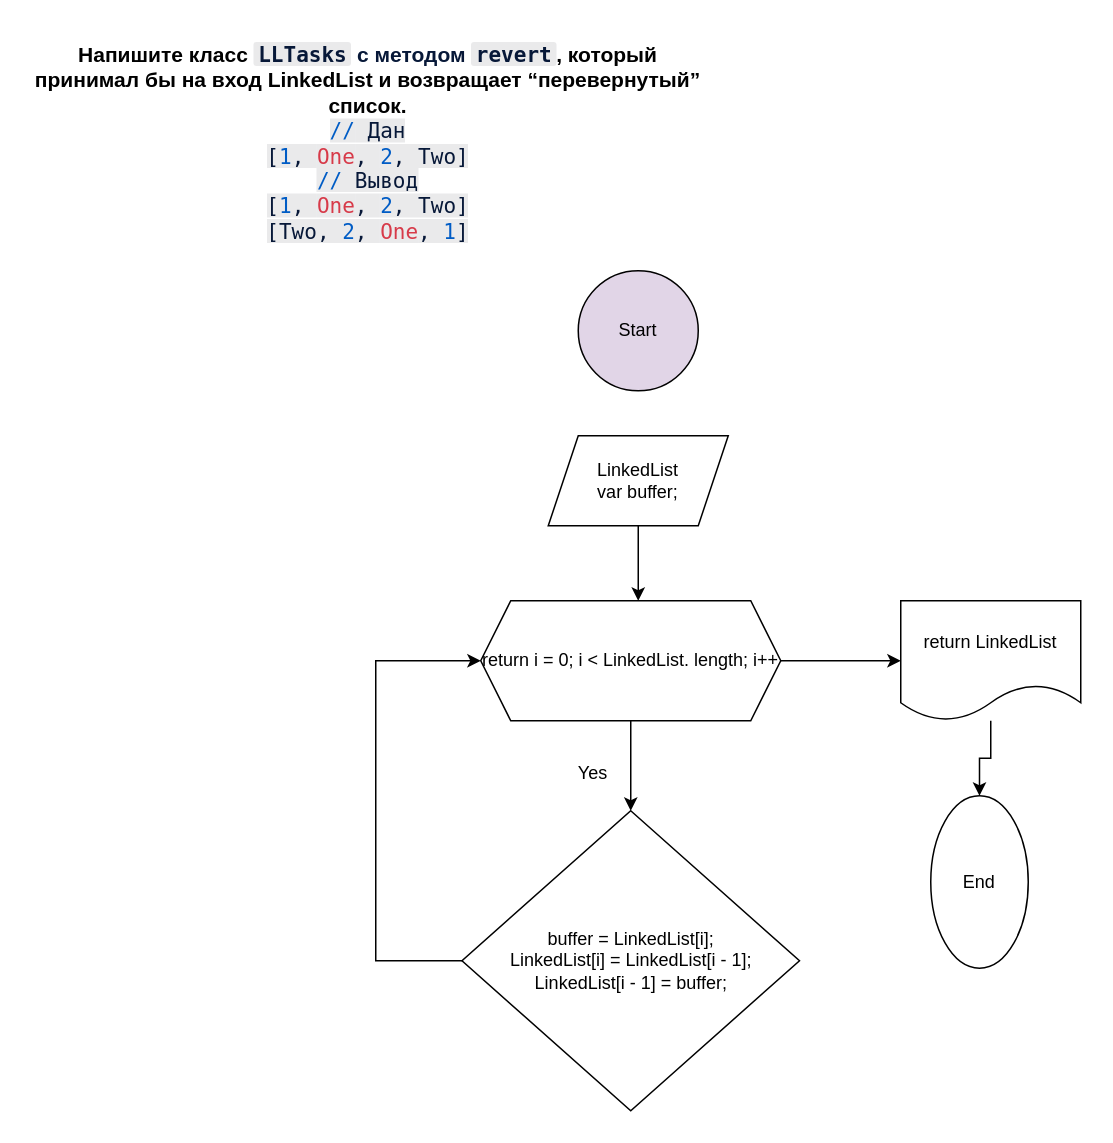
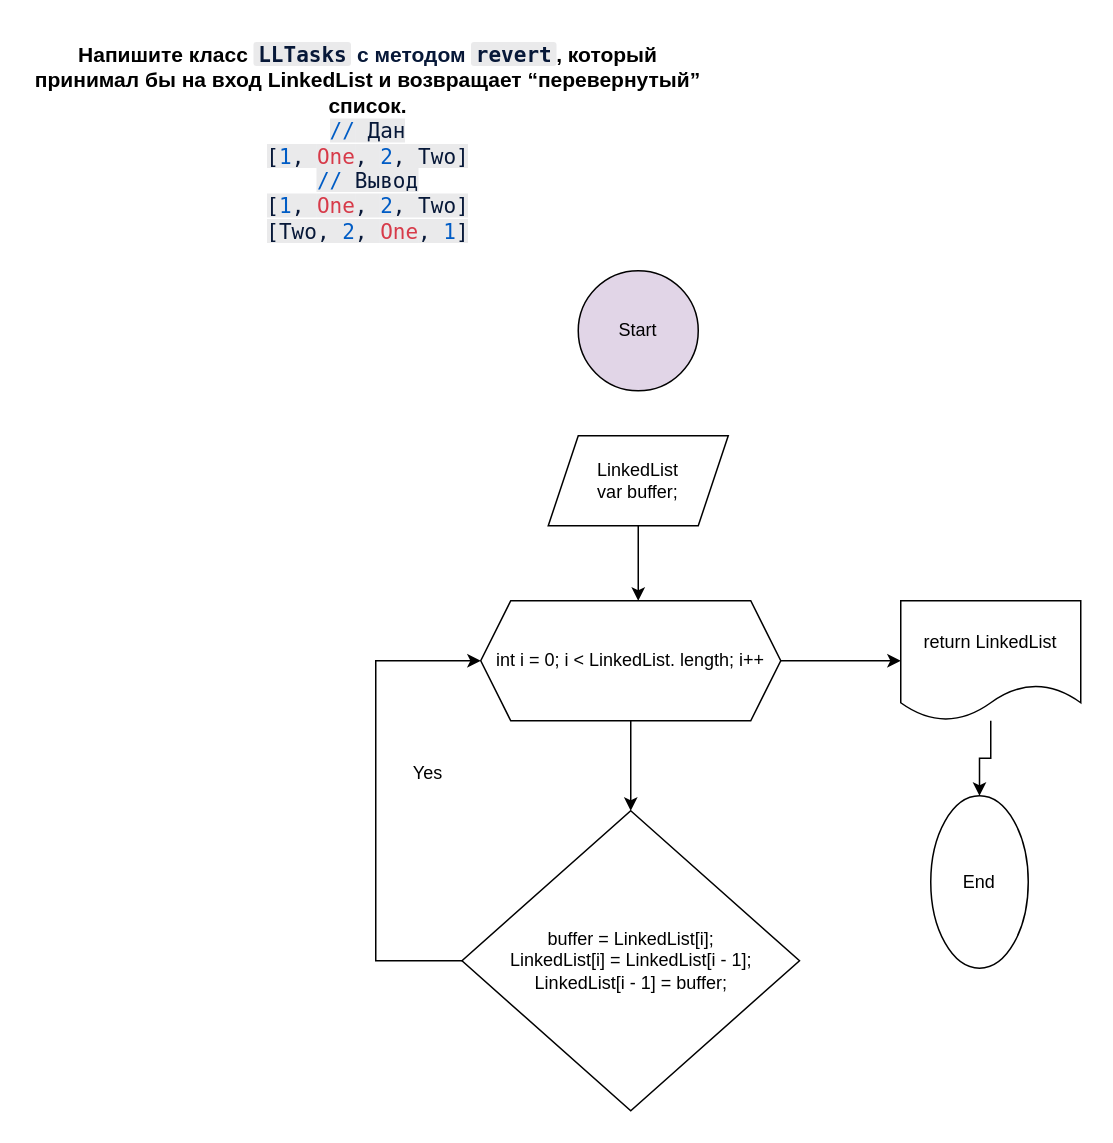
node "return i = 0; i < LinkedList. length; i++": label "return i = 0; i < LinkedList. length; i++" -> "int i = 0; i < LinkedList. length; i++"
node "Yes": moved (593, 773) -> (428, 773)
